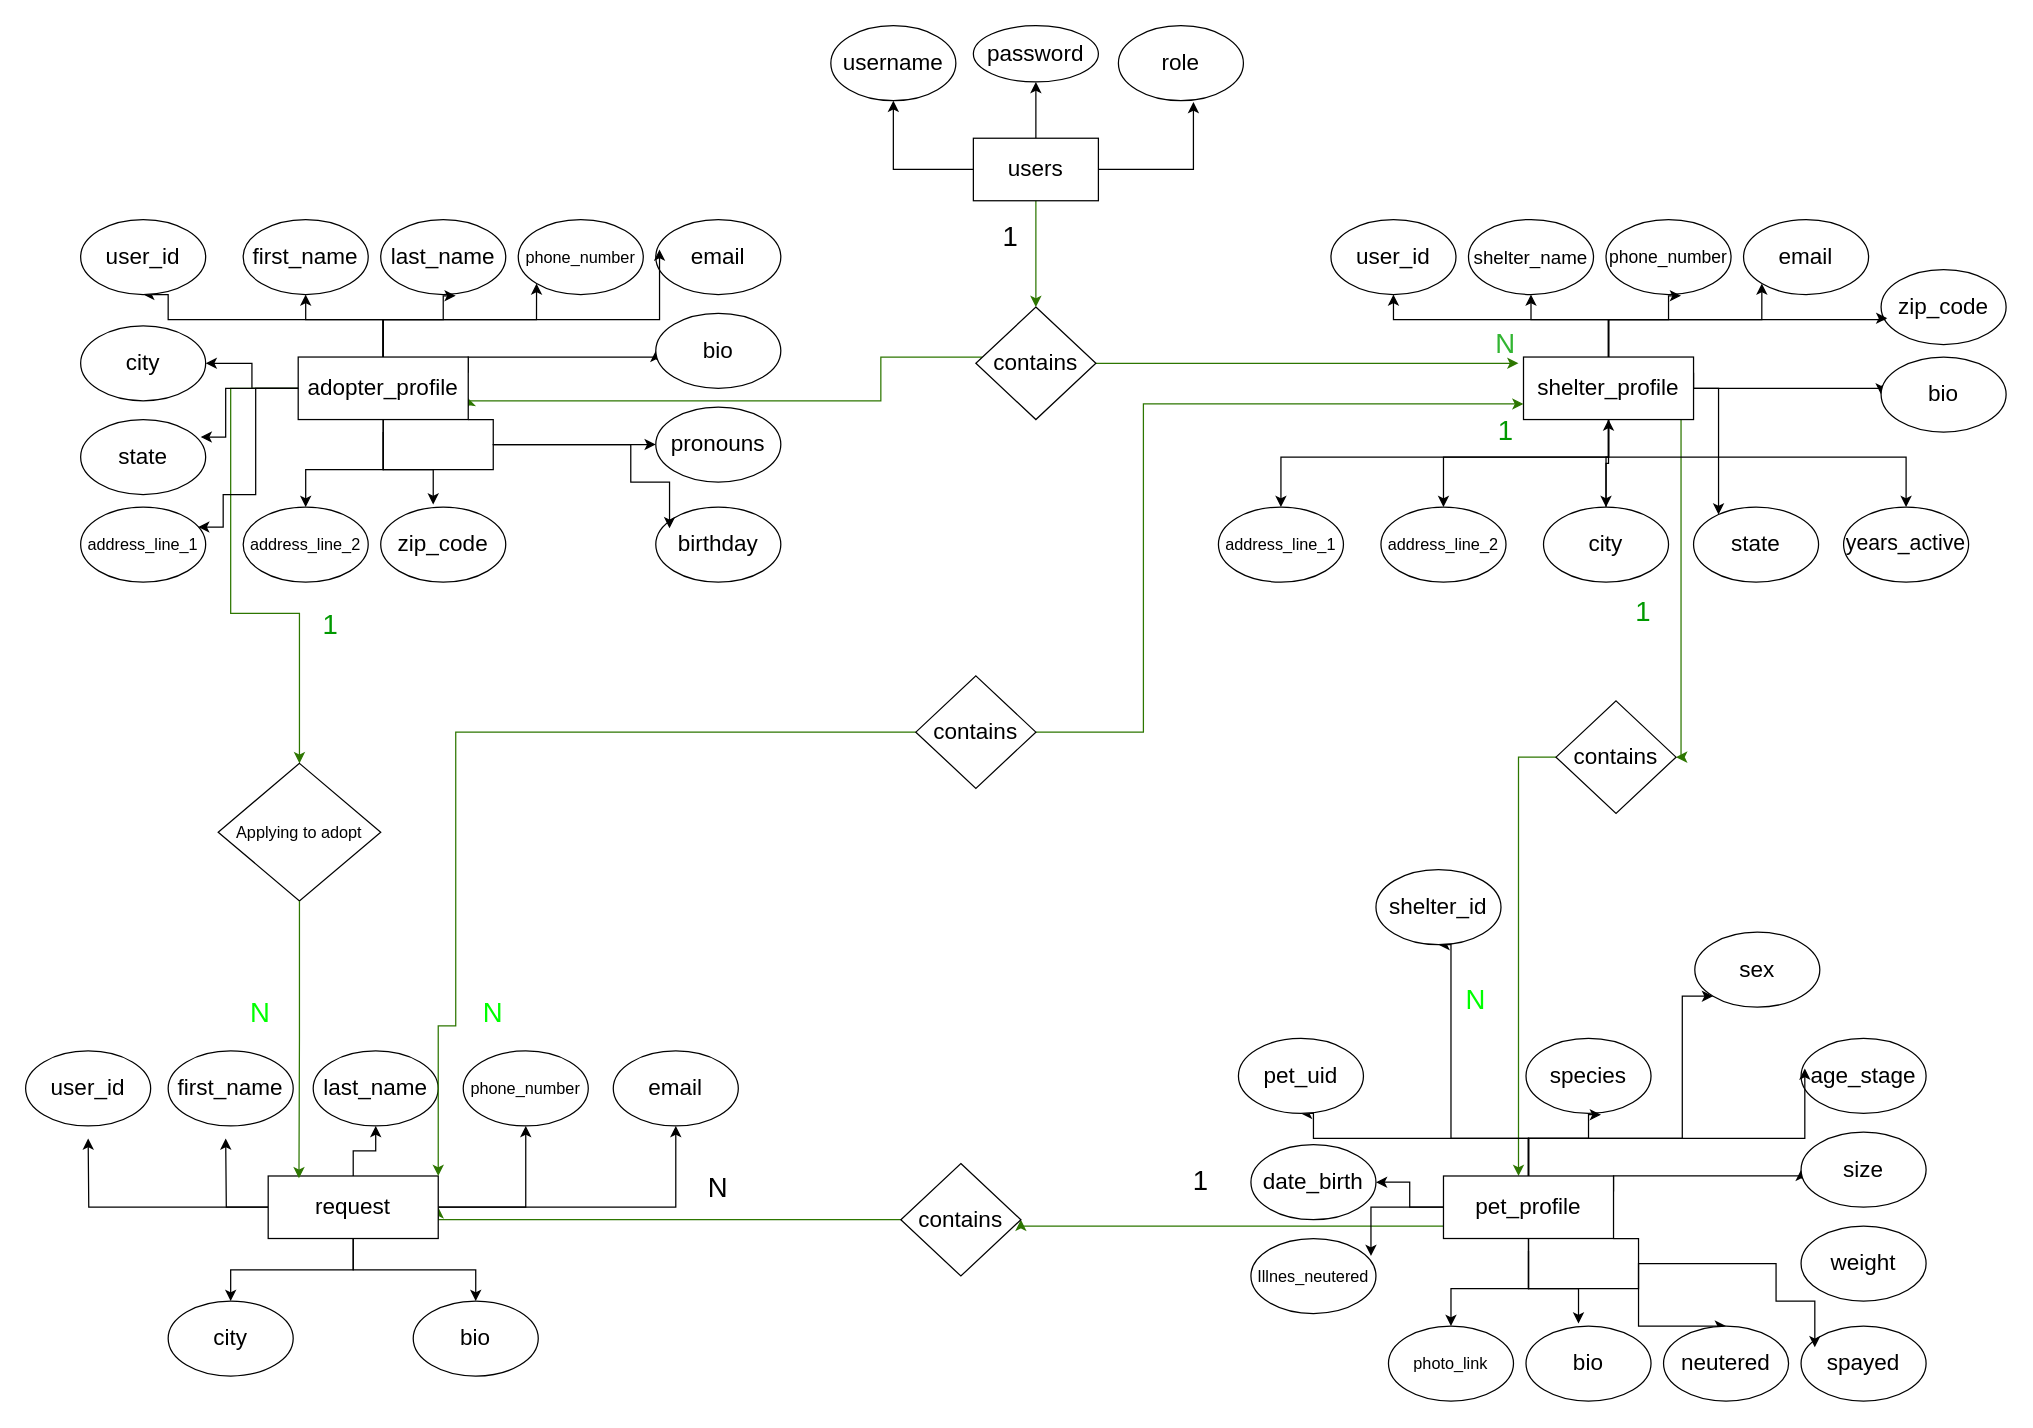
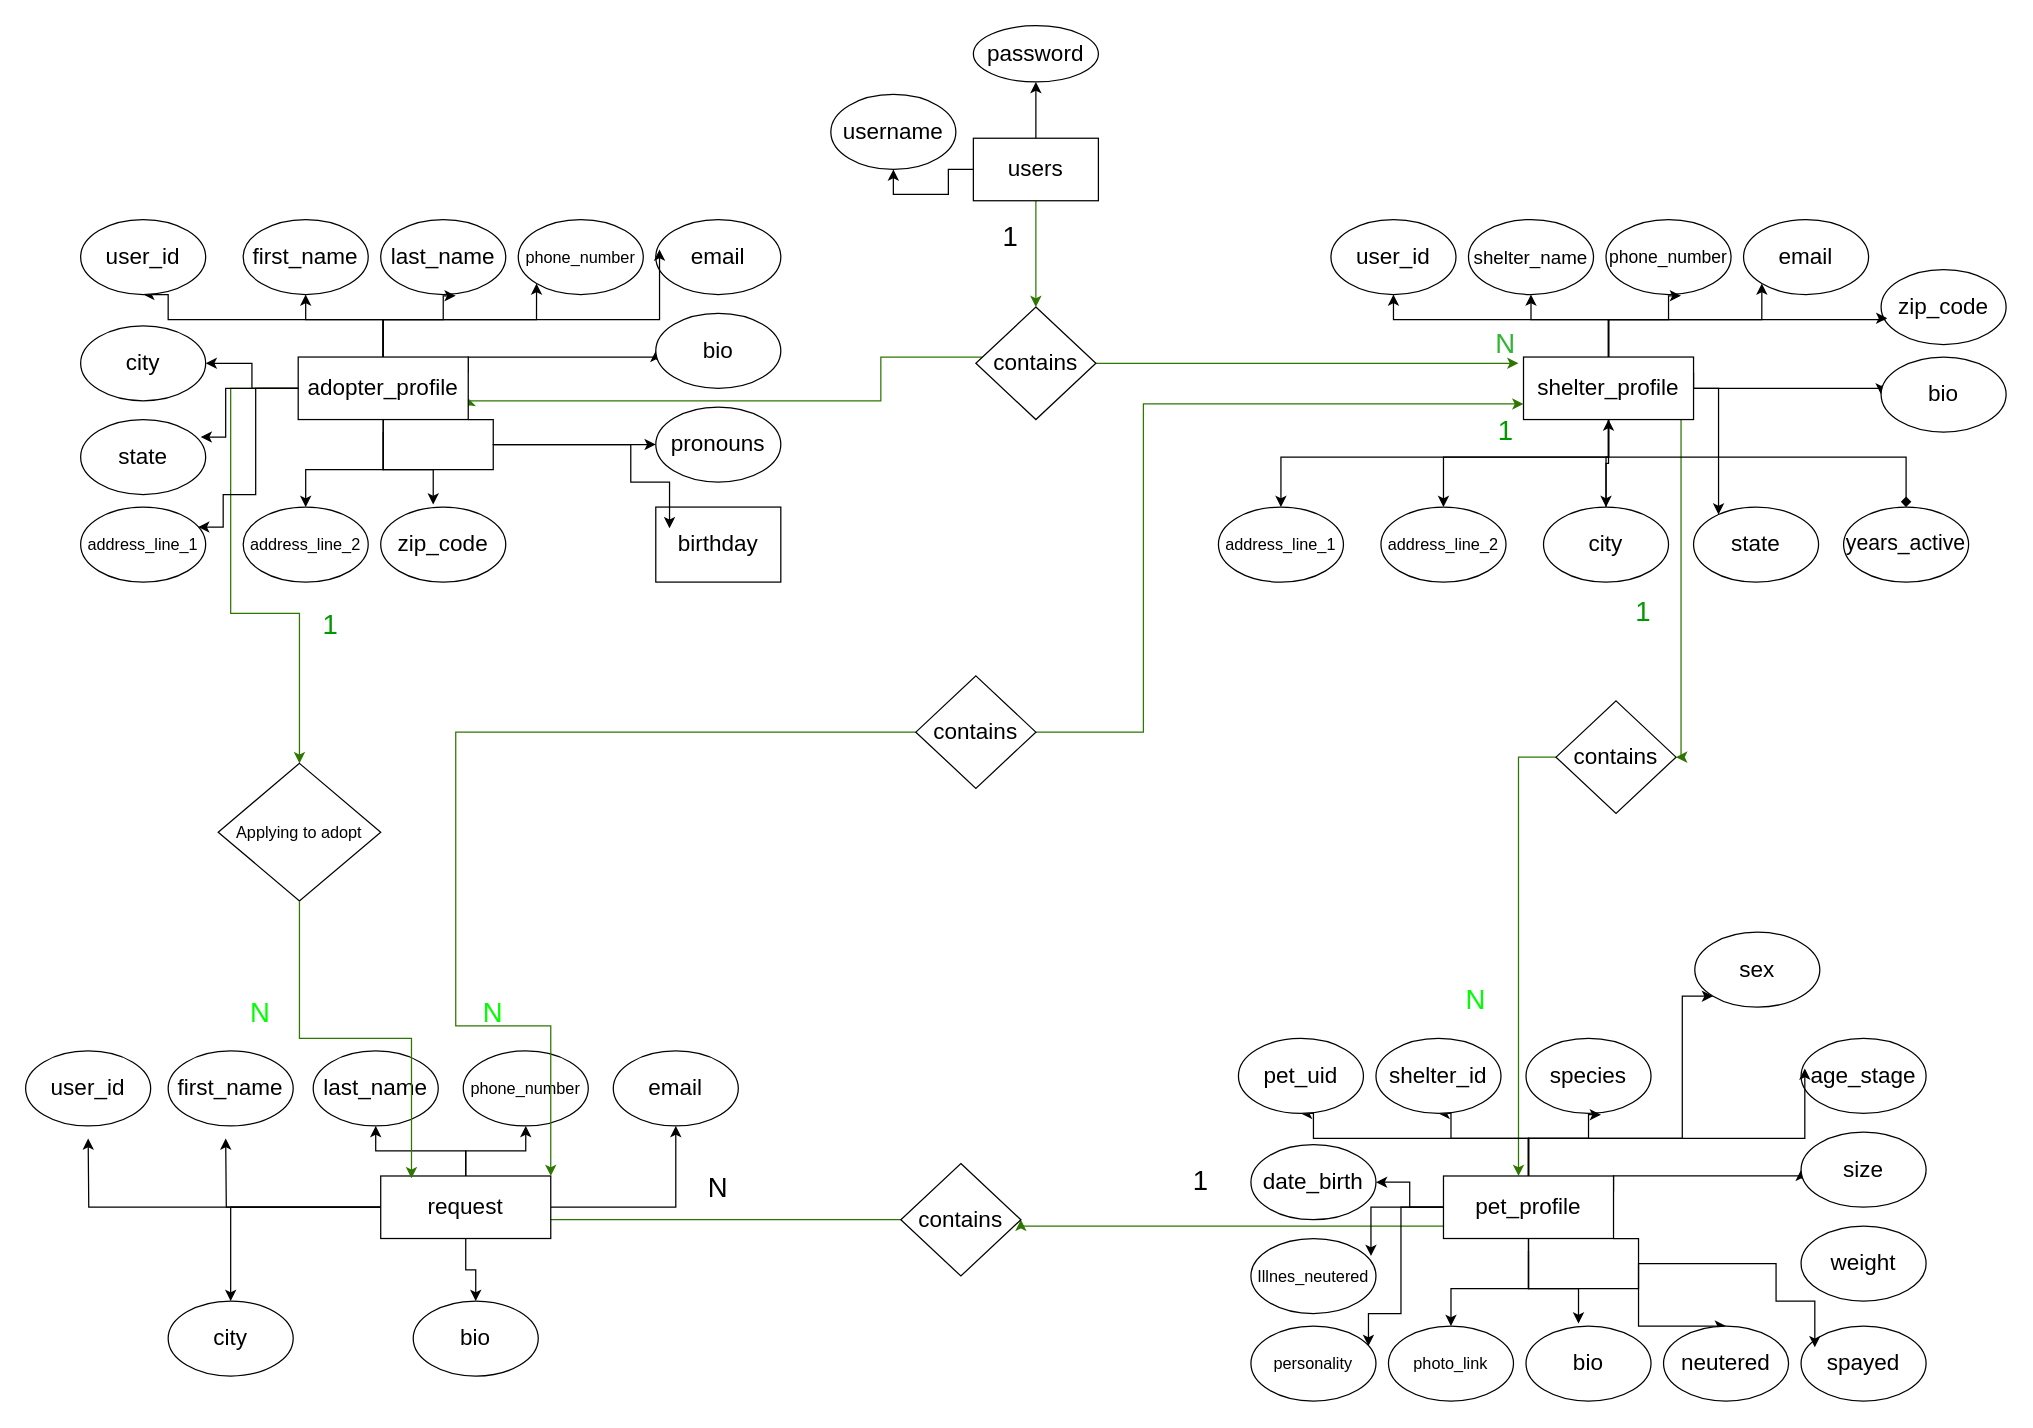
node "username": moved (893, 63) -> (893, 132)
node "role": removed
edge "users" -> "role": removed
edge "shelter_profile" -> "years_active": arrowhead classic -> diamond
node "birthday": shape ellipse -> rectangle
node "shelter_id": moved (1438, 907) -> (1438, 1076)
node "request": moved (353, 1207) -> (466, 1207)
edge "pet_profile" -> "personality": added
node "personality": added
